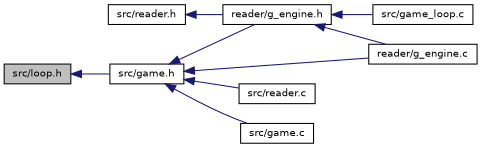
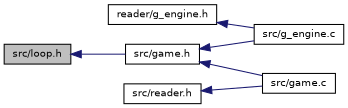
edge "reader/g_engine.h" -> "src/reader.h": now "src/game.c" -> "src/reader.h"
node "src/game_loop.c": removed
edge "reader/g_engine.h" -> "src/game.h": removed
node "reader/g_engine.c": label "reader/g_engine.c" -> "src/g_engine.c"
node "src/reader.c": removed
